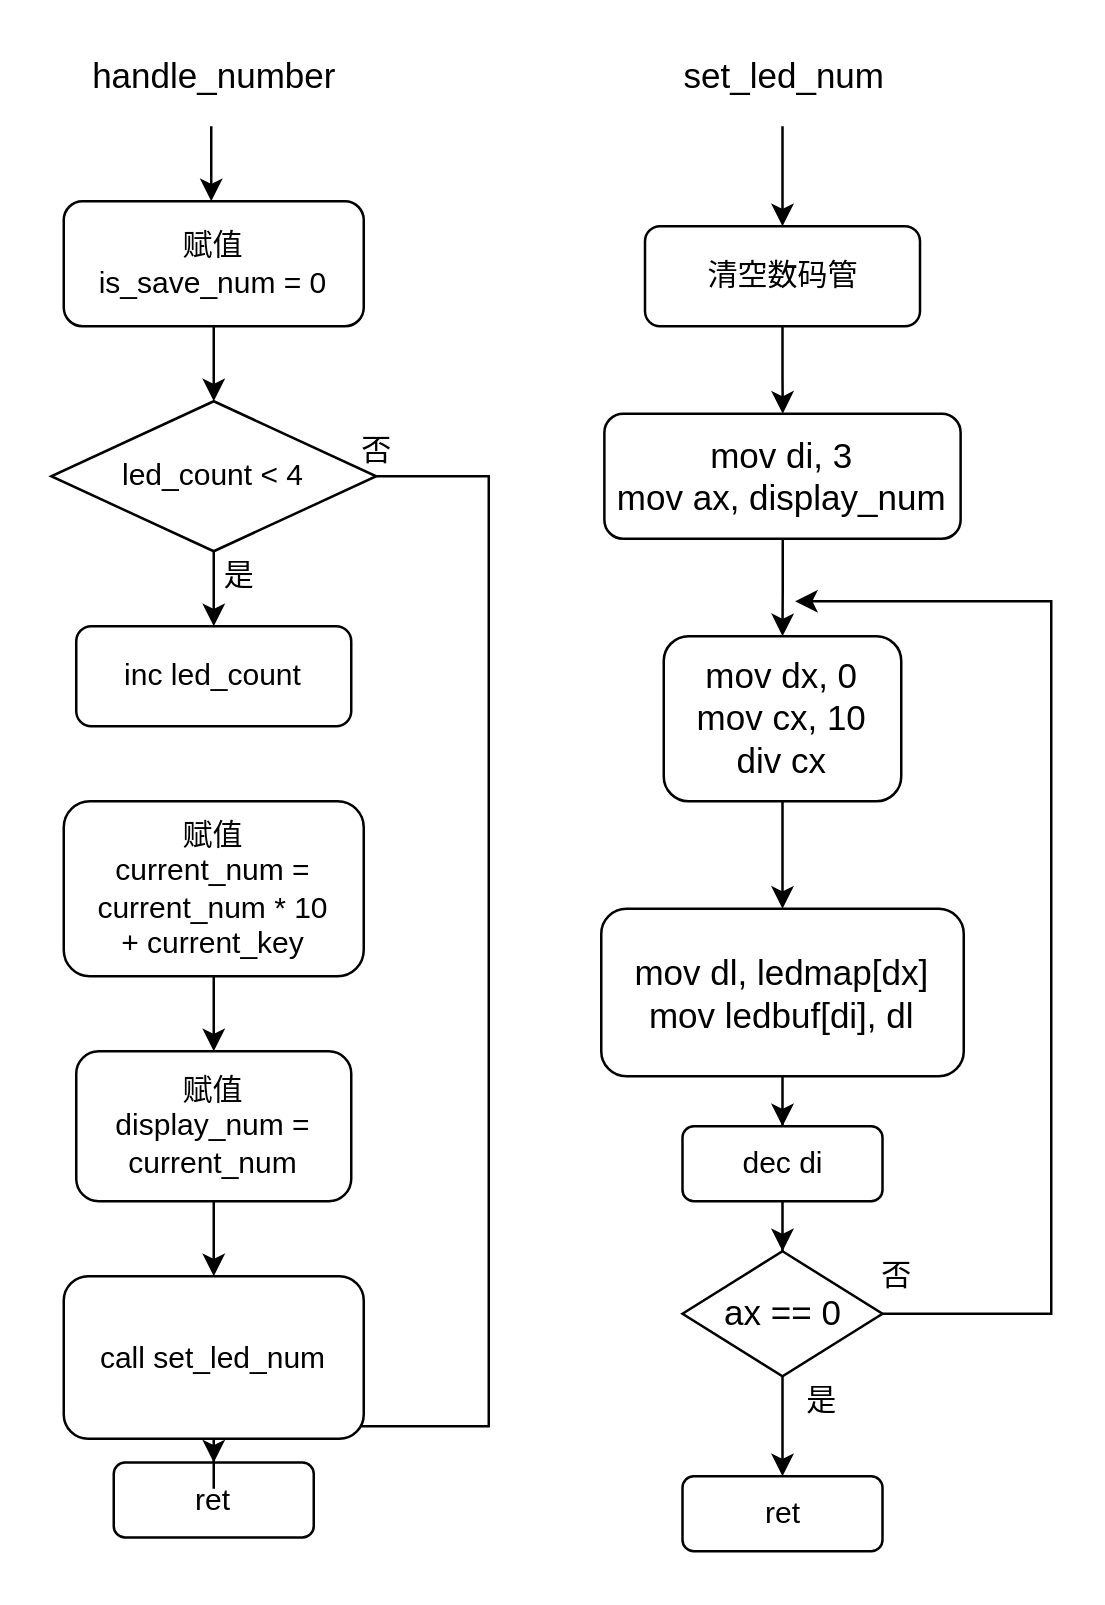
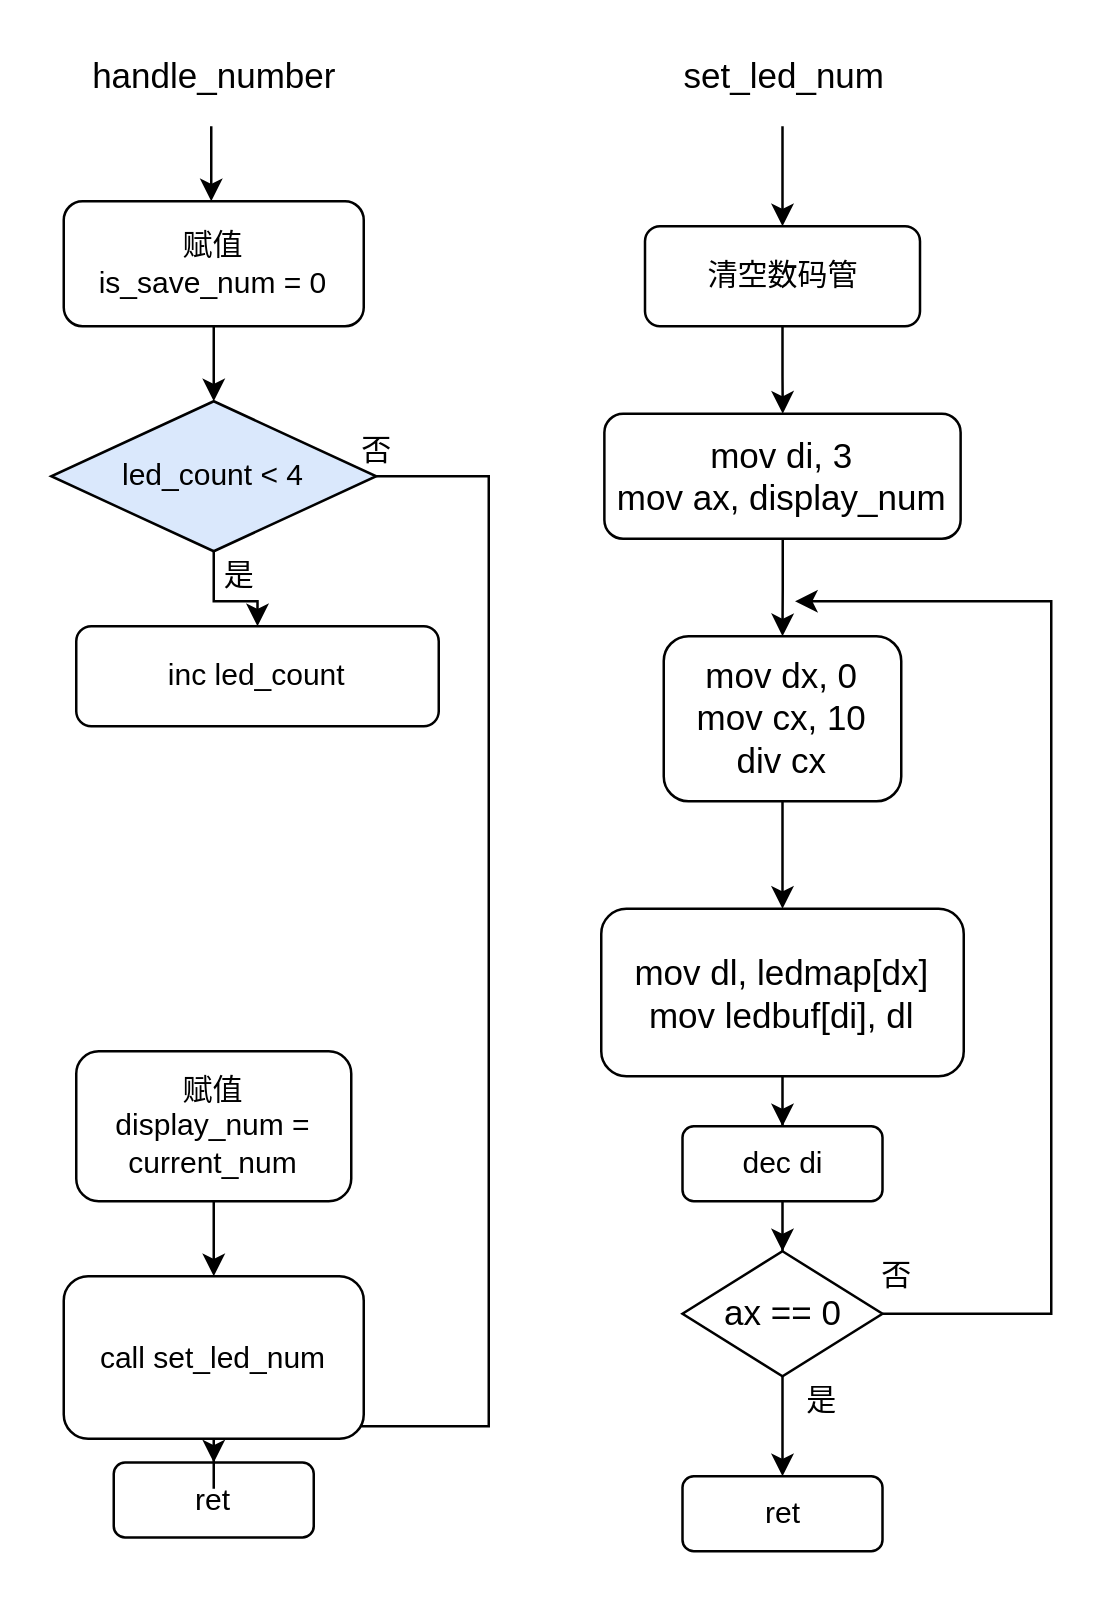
node "led_count < 4": fillcolor #ffffff -> #dae8fc
node "inc led_count": size 275x100 -> 363x100
node "赋值 current_num = current_num * 10 + current_key": removed
edge "赋值 current_num = current_num * 10 + current_key" -> "赋值 display_num = current_num": removed
